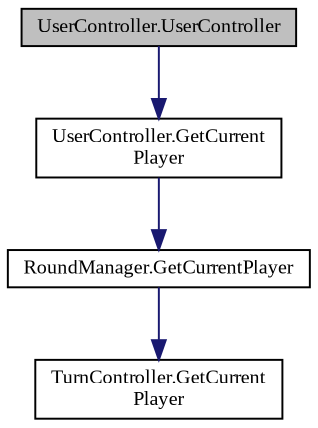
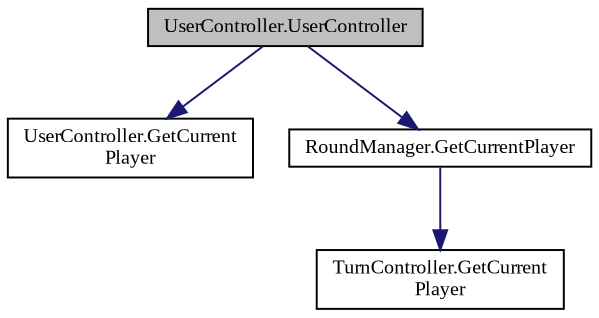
edge "UserController.GetCurrent Player" -> "RoundManager.GetCurrentPlayer": now "UserController.UserController" -> "RoundManager.GetCurrentPlayer"
